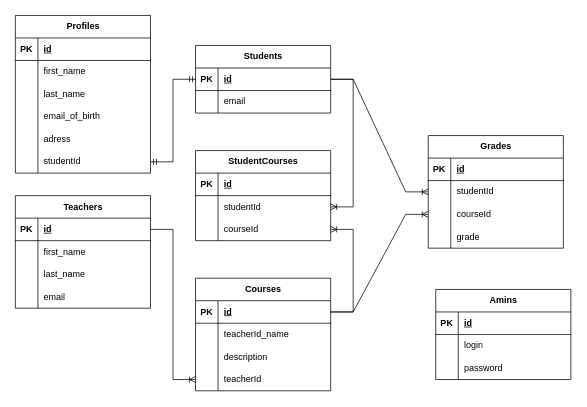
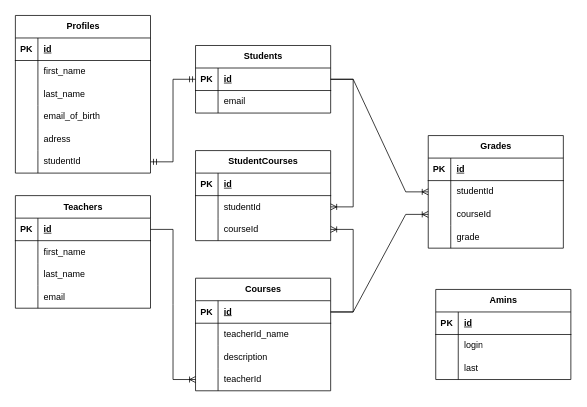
node "password": label "password" -> "last"
